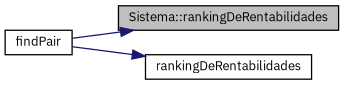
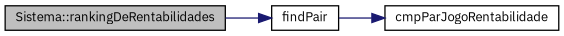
edge "findPair" -> "Sistema::rankingDeRentabilidades": reversed
node "rankingDeRentabilidades": label "rankingDeRentabilidades" -> "cmpParJogoRentabilidade"
